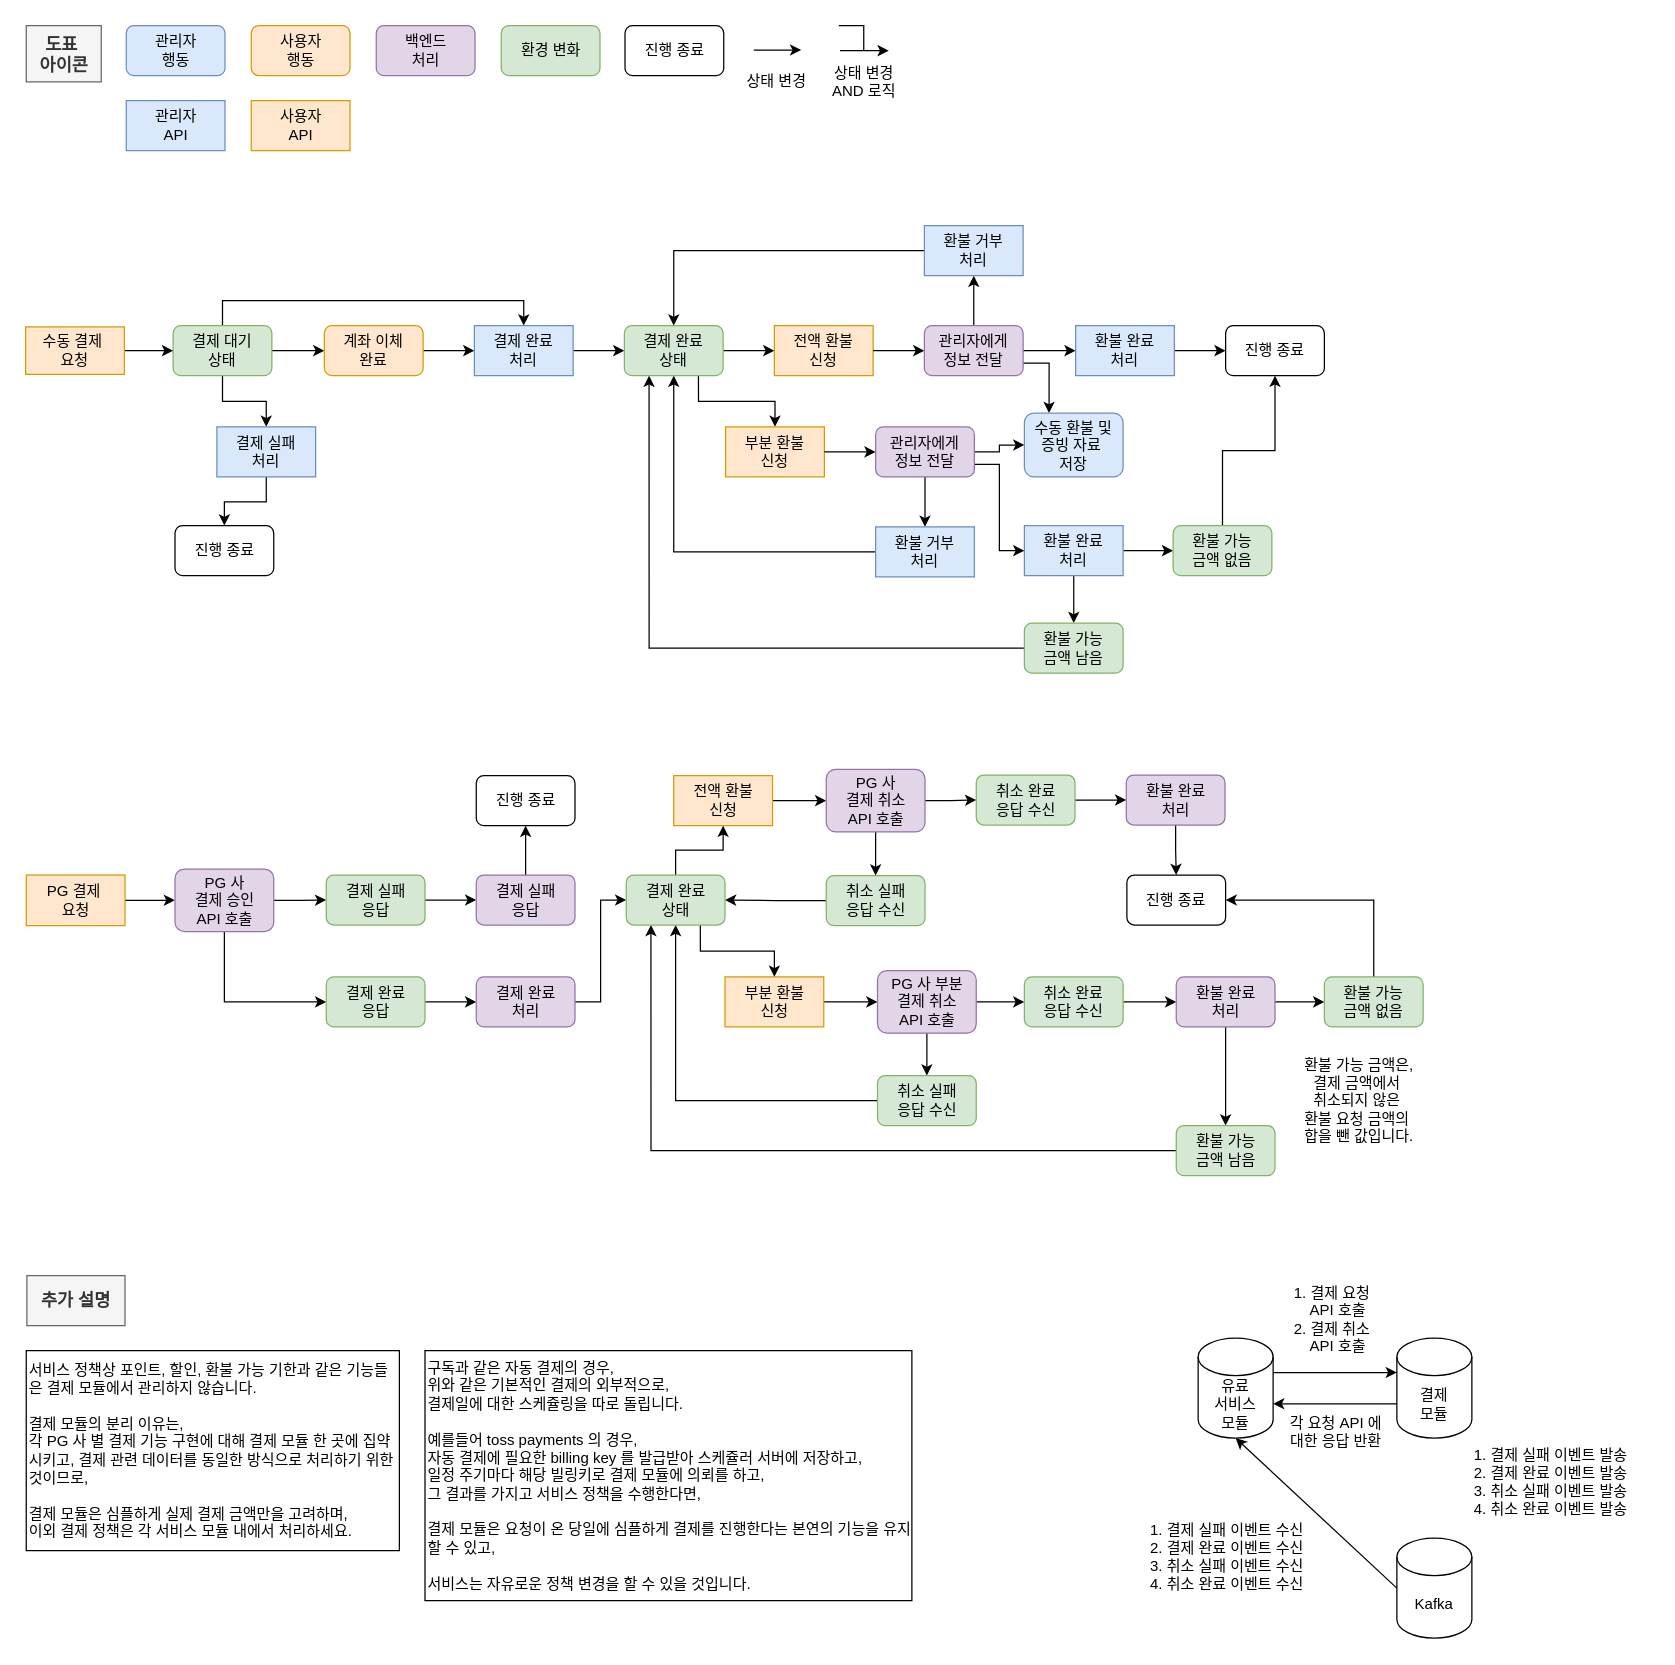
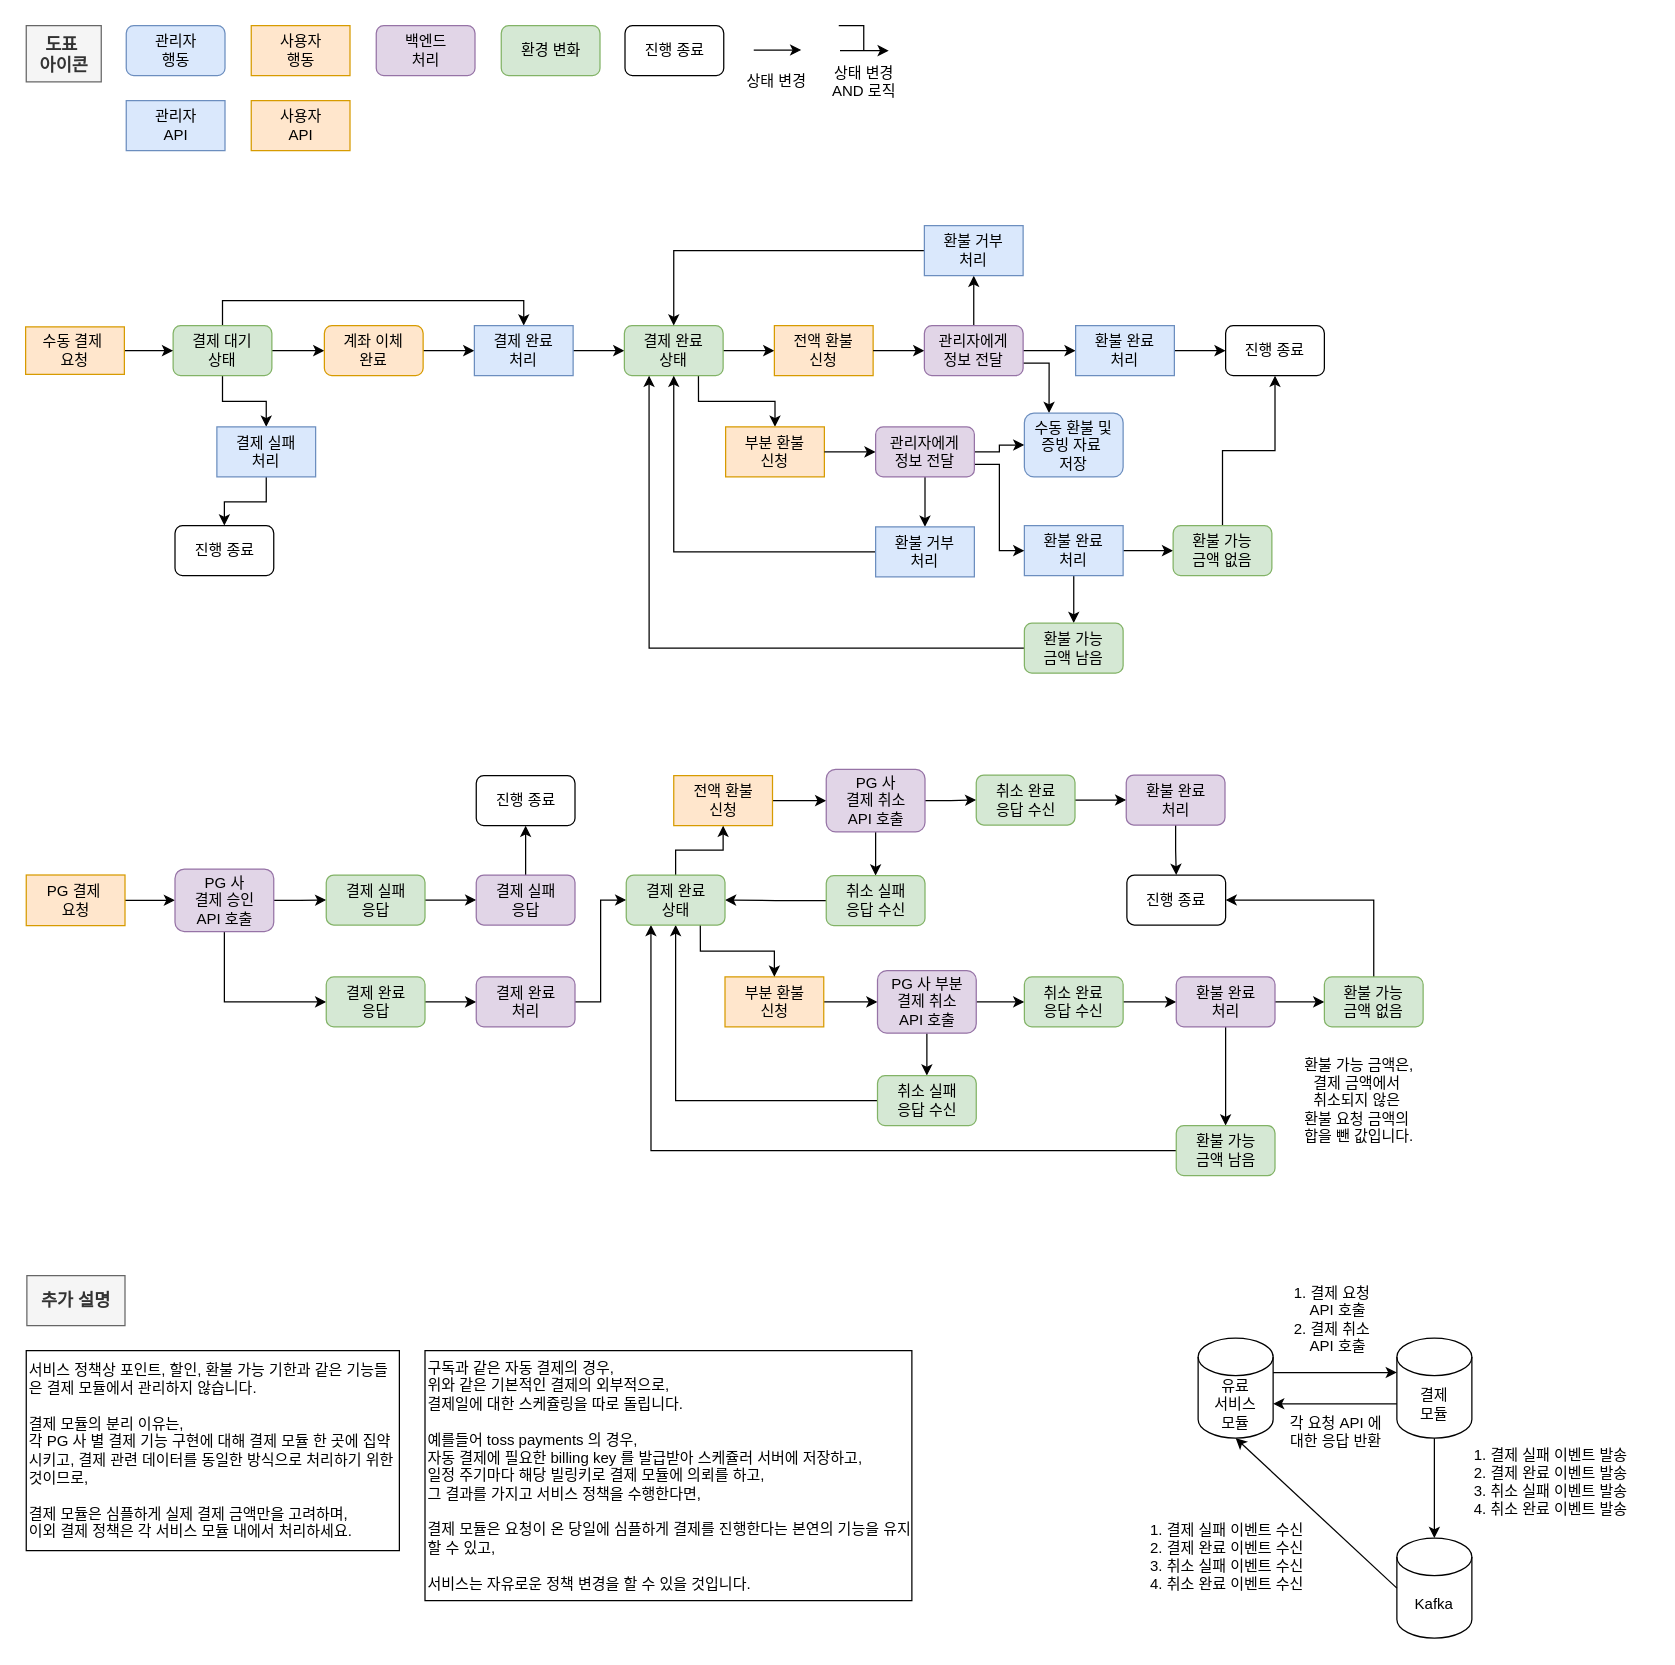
node "사용자 행동": shape rounded rectangle -> rectangle
edge "결제 모듈" -> "Kafka": added
